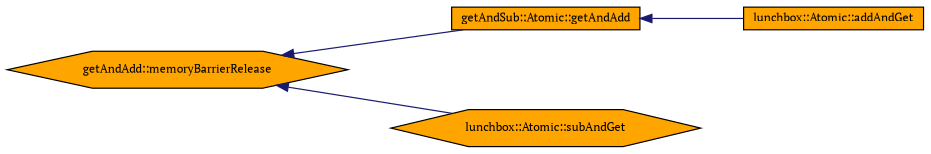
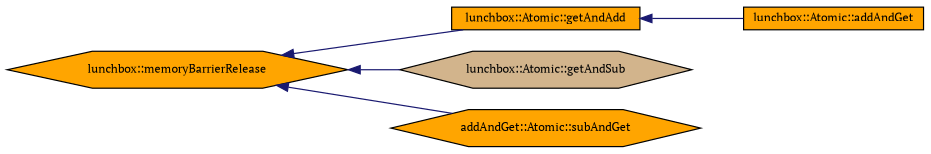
node "getAndSub::Atomic::getAndAdd": label "getAndSub::Atomic::getAndAdd" -> "lunchbox::Atomic::getAndAdd"
node "getAndAdd::memoryBarrierRelease": label "getAndAdd::memoryBarrierRelease" -> "lunchbox::memoryBarrierRelease"
node "lunchbox::Atomic::getAndSub": added
node "lunchbox::Atomic::subAndGet": label "lunchbox::Atomic::subAndGet" -> "addAndGet::Atomic::subAndGet"
